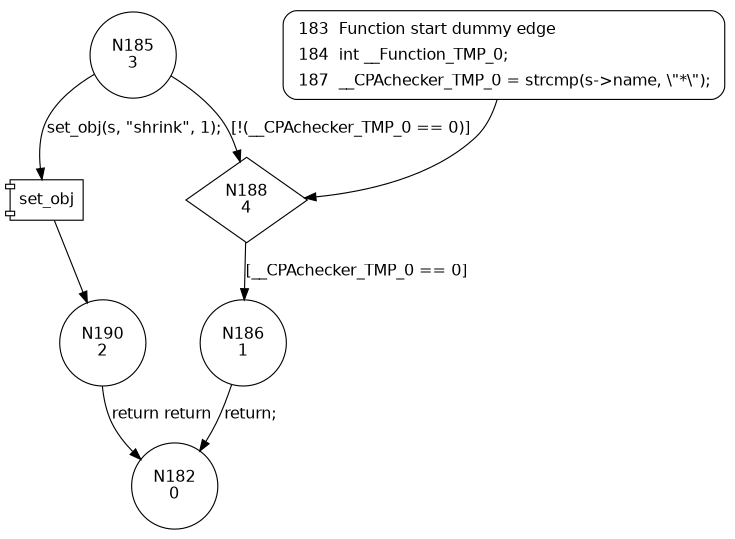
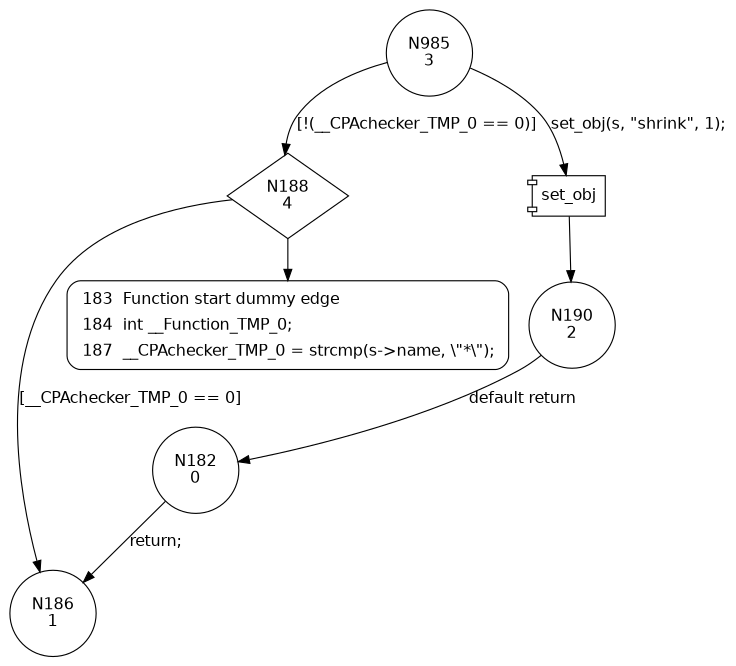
node "N185 3": label "N185 3" -> "N985 3"
edge "183" -> "N188 4": reversed
edge "N190 2" -> "N182 0": label "return return" -> "default return"
edge "N186 1" -> "N182 0": reversed
